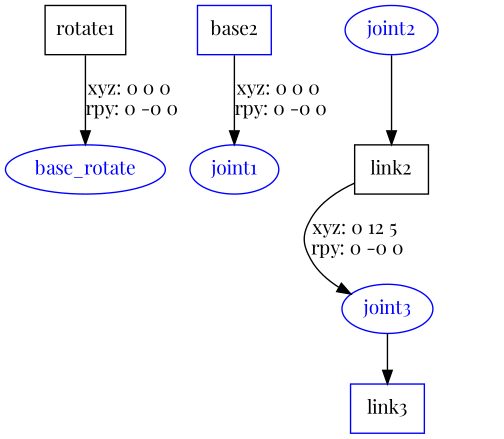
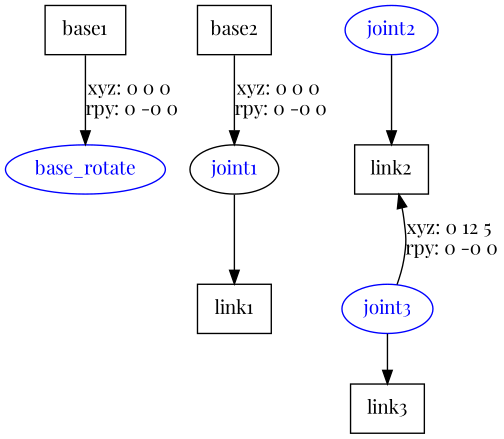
node "rotate1": label "rotate1" -> "base1"
node "base2": color blue -> black
node "joint1": color blue -> black
edge "link2" -> "joint3": reversed
node "link1": added
node "link3": color blue -> black
